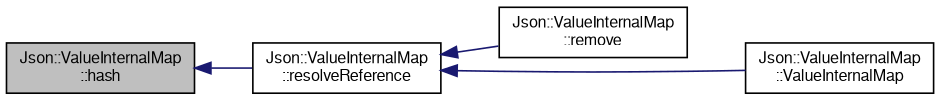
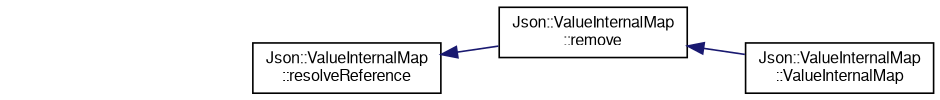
node "Json::ValueInternalMap ::hash": removed
edge "Json::ValueInternalMap ::ValueInternalMap" -> "Json::ValueInternalMap ::resolveReference": now "Json::ValueInternalMap ::ValueInternalMap" -> "Json::ValueInternalMap ::remove"
